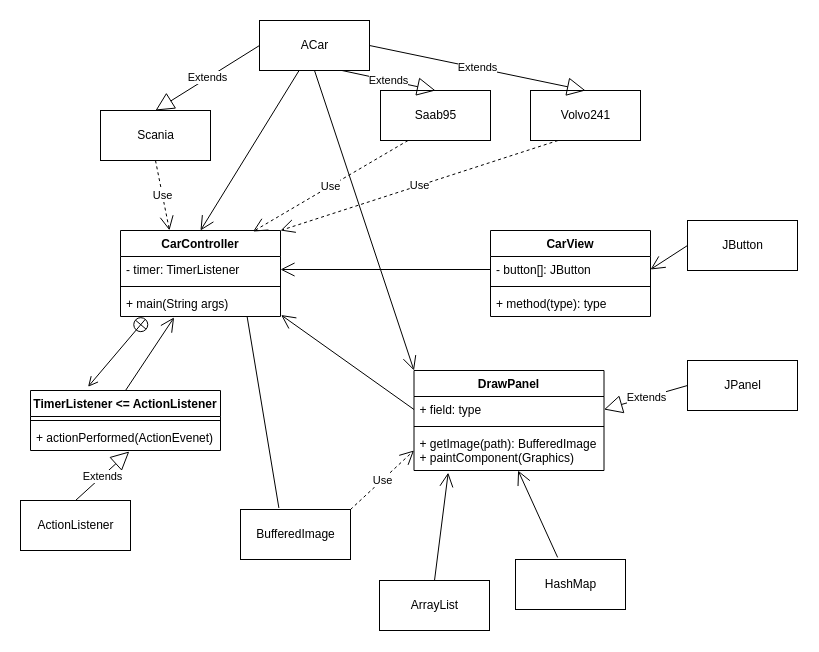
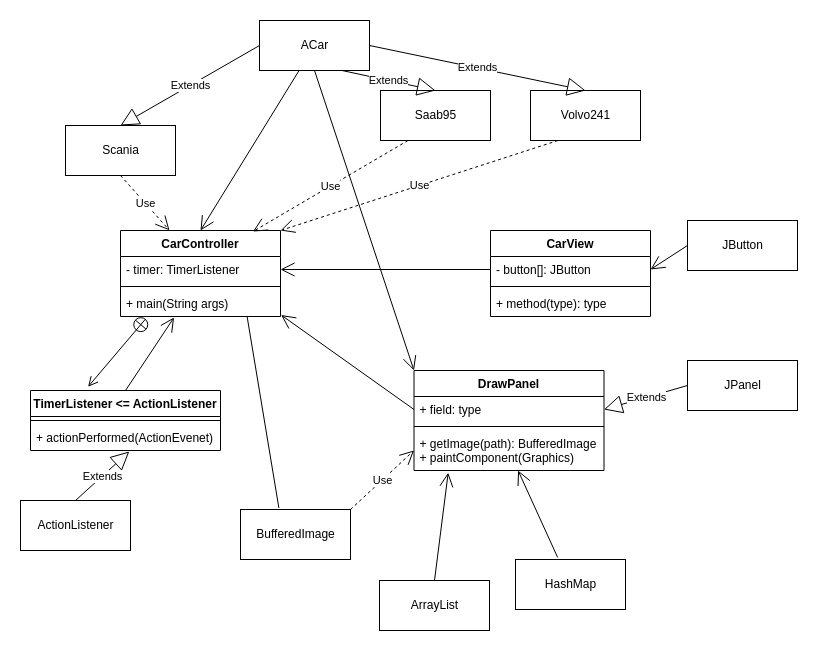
node "Scania": moved (156, 136) -> (121, 151)
